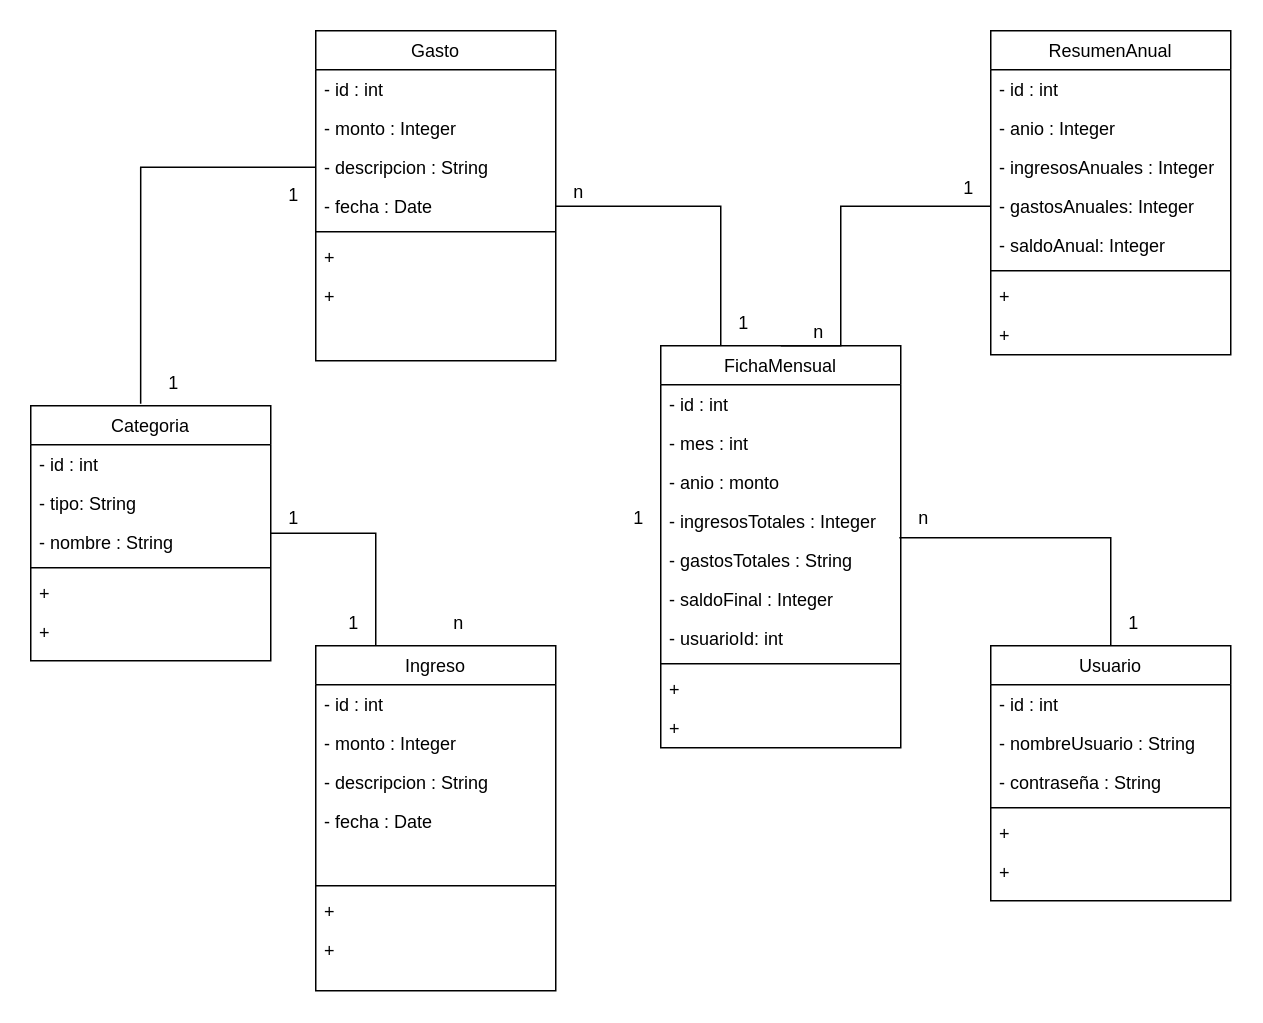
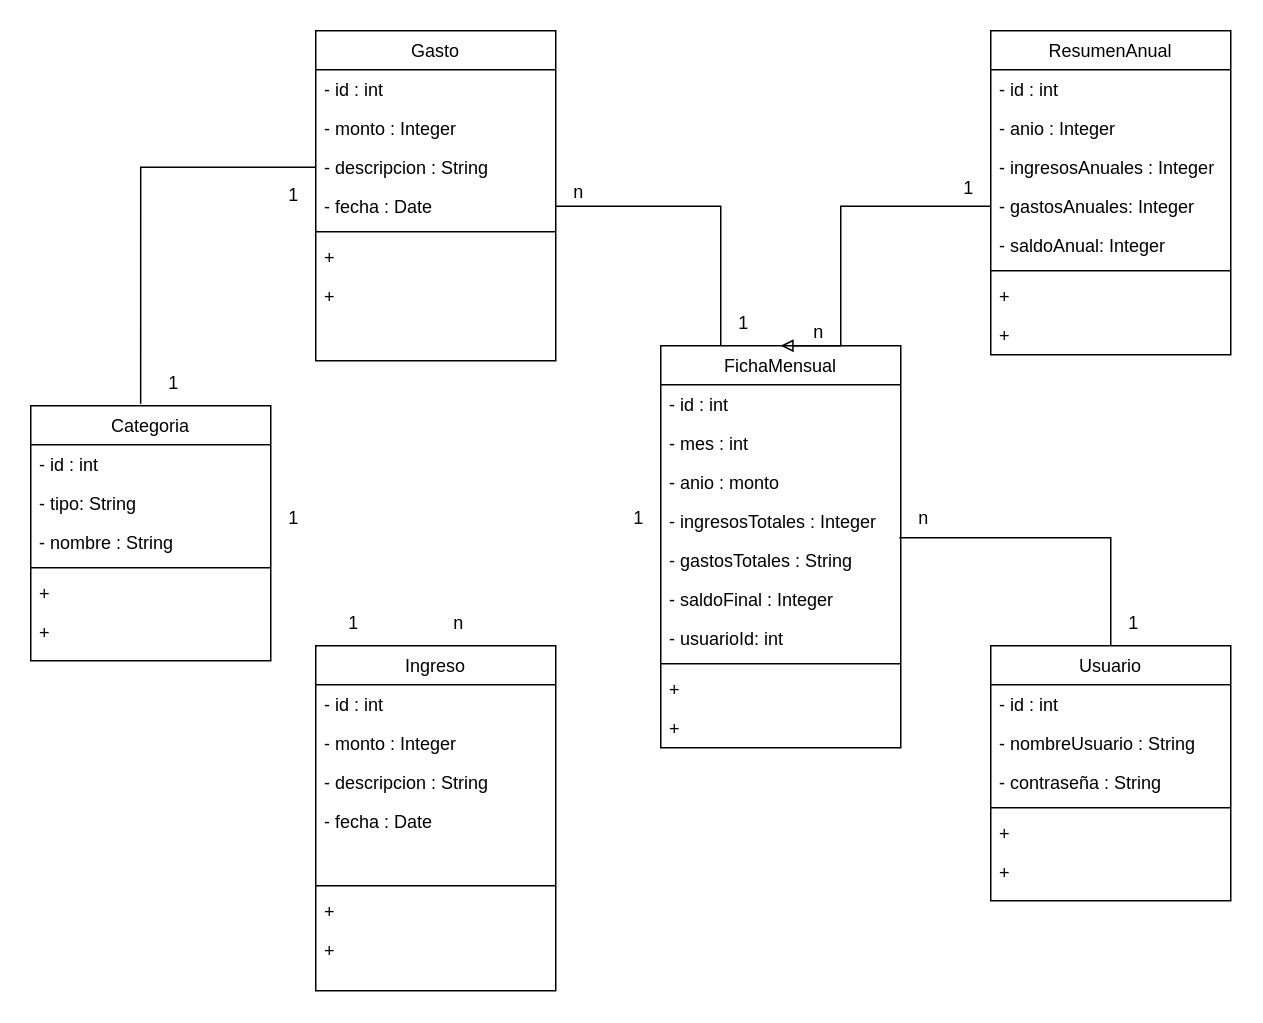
edge "- gastosAnuales: Integer" -- "FichaMensual": arrowhead none -> block
edge "Categoria" -- "Ingreso": removed
